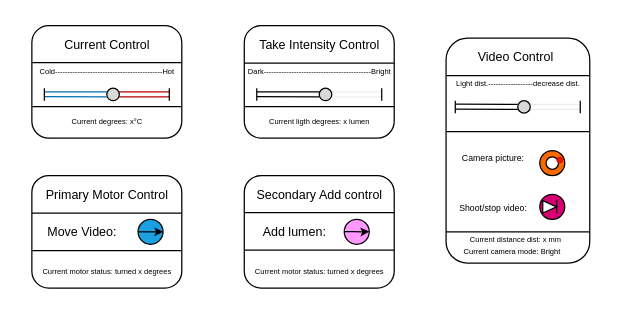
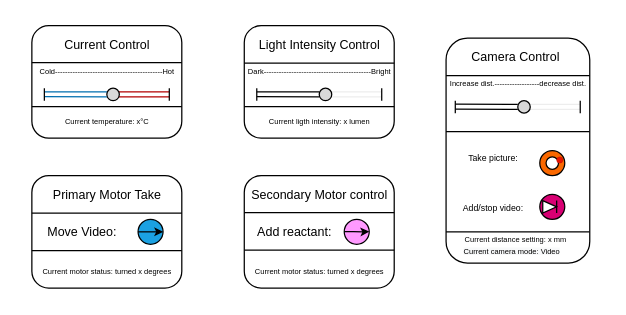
node "Take Intensity Control": label "Take Intensity Control" -> "Light Intensity Control"
node "Video Control": label "Video Control" -> "Camera Control"
node "Light dist.------------------decrease dist.": label "Light dist.------------------decrease dist." -> "Increase dist.------------------decrease dist."
node "Current degrees: x°C": label "Current degrees: x°C" -> "Current temperature: x°C"
node "Current ligth degrees: x lumen": label "Current ligth degrees: x lumen" -> "Current ligth intensity: x lumen"
node "Camera picture:": label "Camera picture:" -> "Take picture:"
node "Primary Motor Control": label "Primary Motor Control" -> "Primary Motor Take"
node "Secondary Add control": label "Secondary Add control" -> "Secondary Motor control"
node "Shoot/stop video:": label "Shoot/stop video:" -> "Add/stop video:"
node "Add lumen:": label "Add lumen:" -> "Add reactant:"
node "Current distance dist: x mm": label "Current distance dist: x mm" -> "Current distance setting: x mm"
node "Current camera mode: Bright": label "Current camera mode: Bright" -> "Current camera mode: Video"
